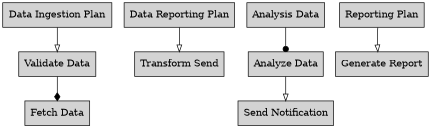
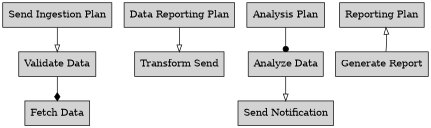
node "Data Ingestion Plan": label "Data Ingestion Plan" -> "Send Ingestion Plan"
node "Analysis Data": label "Analysis Data" -> "Analysis Plan"
edge "Reporting Plan" -> "Generate Report": reversed
